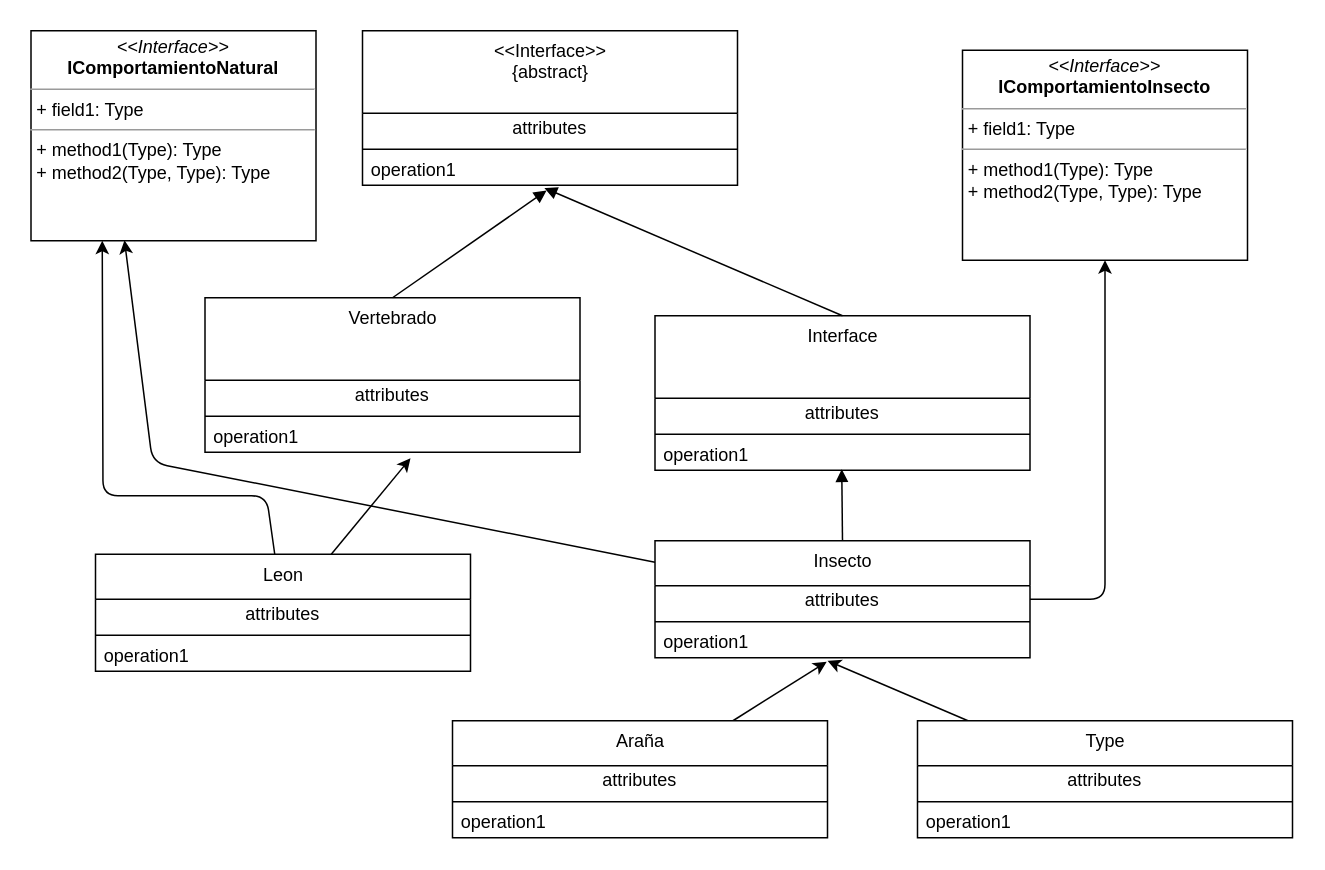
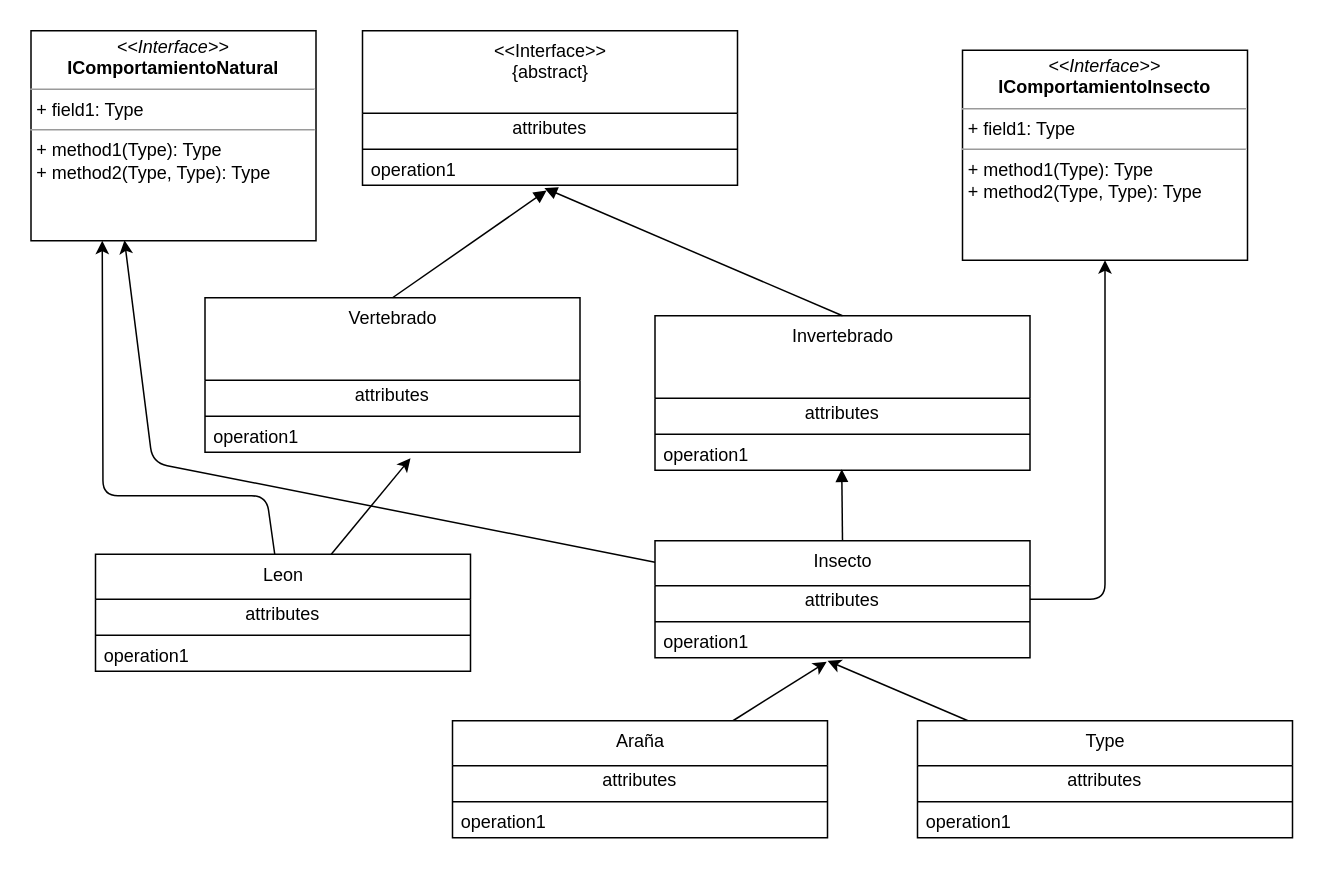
node "Interface": label "Interface" -> "Invertebrado"
